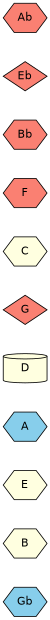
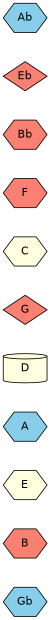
node "Ab": fillcolor salmon -> skyblue
node "B": fillcolor lightyellow -> salmon
